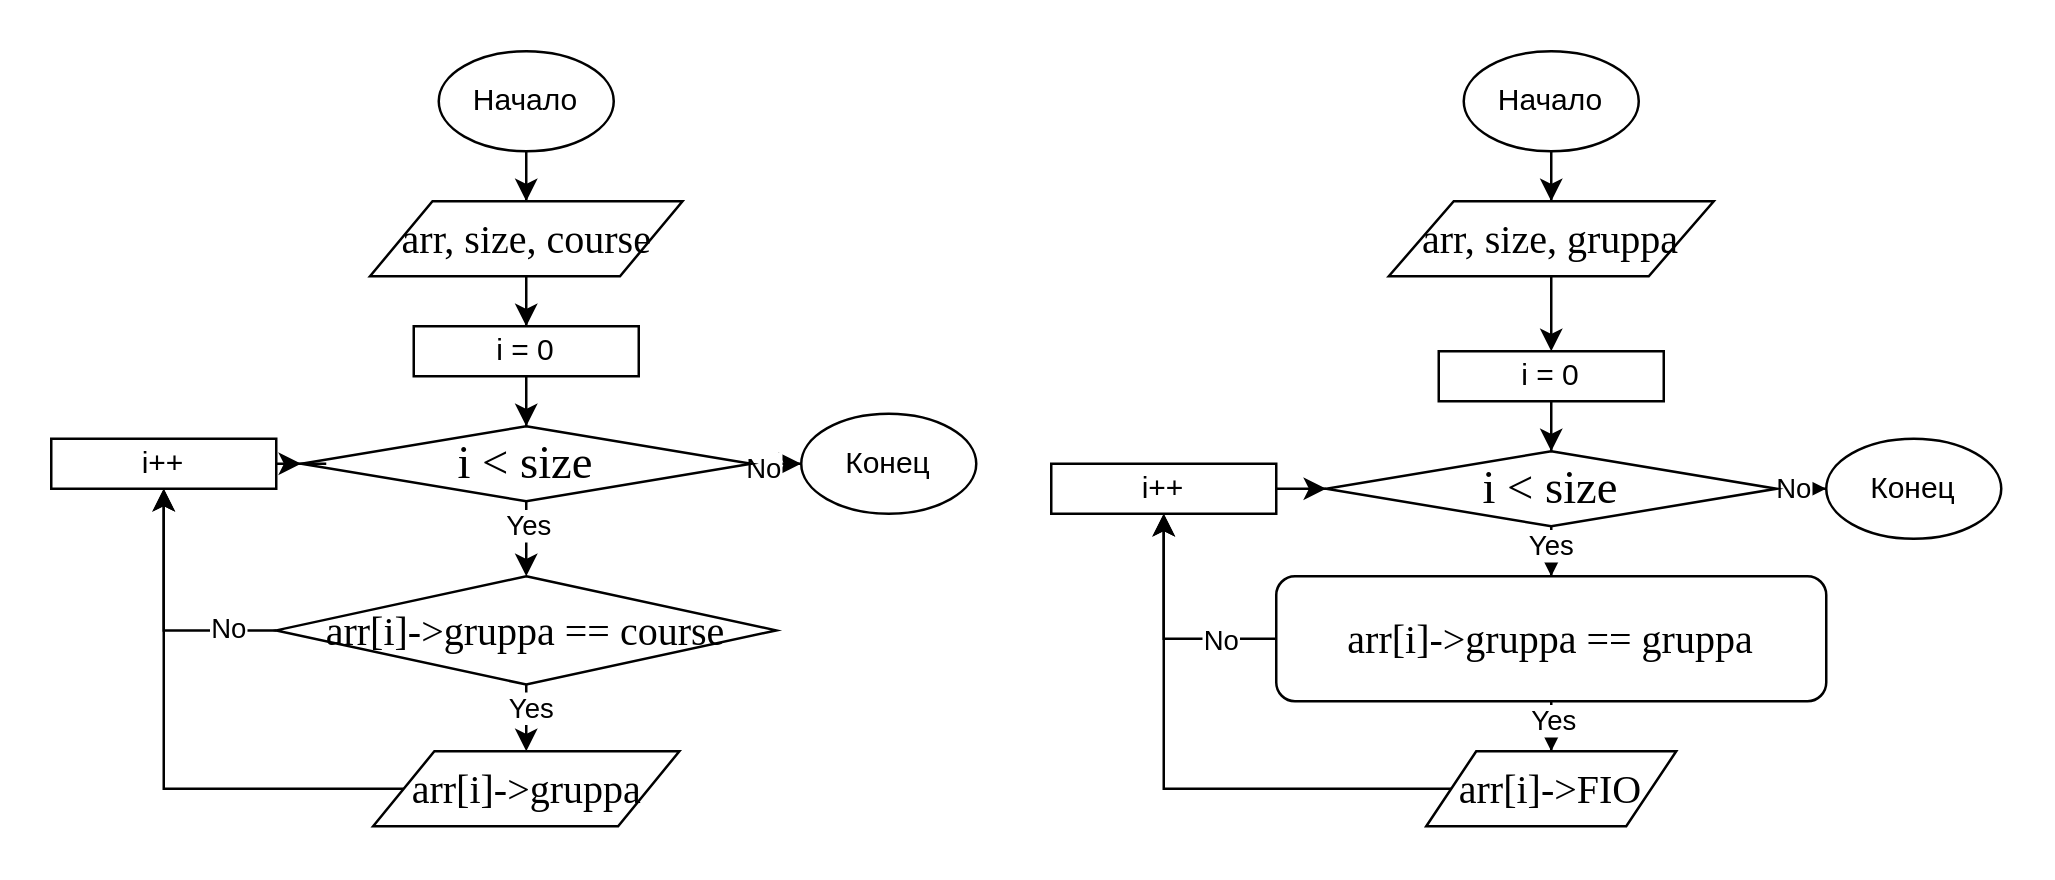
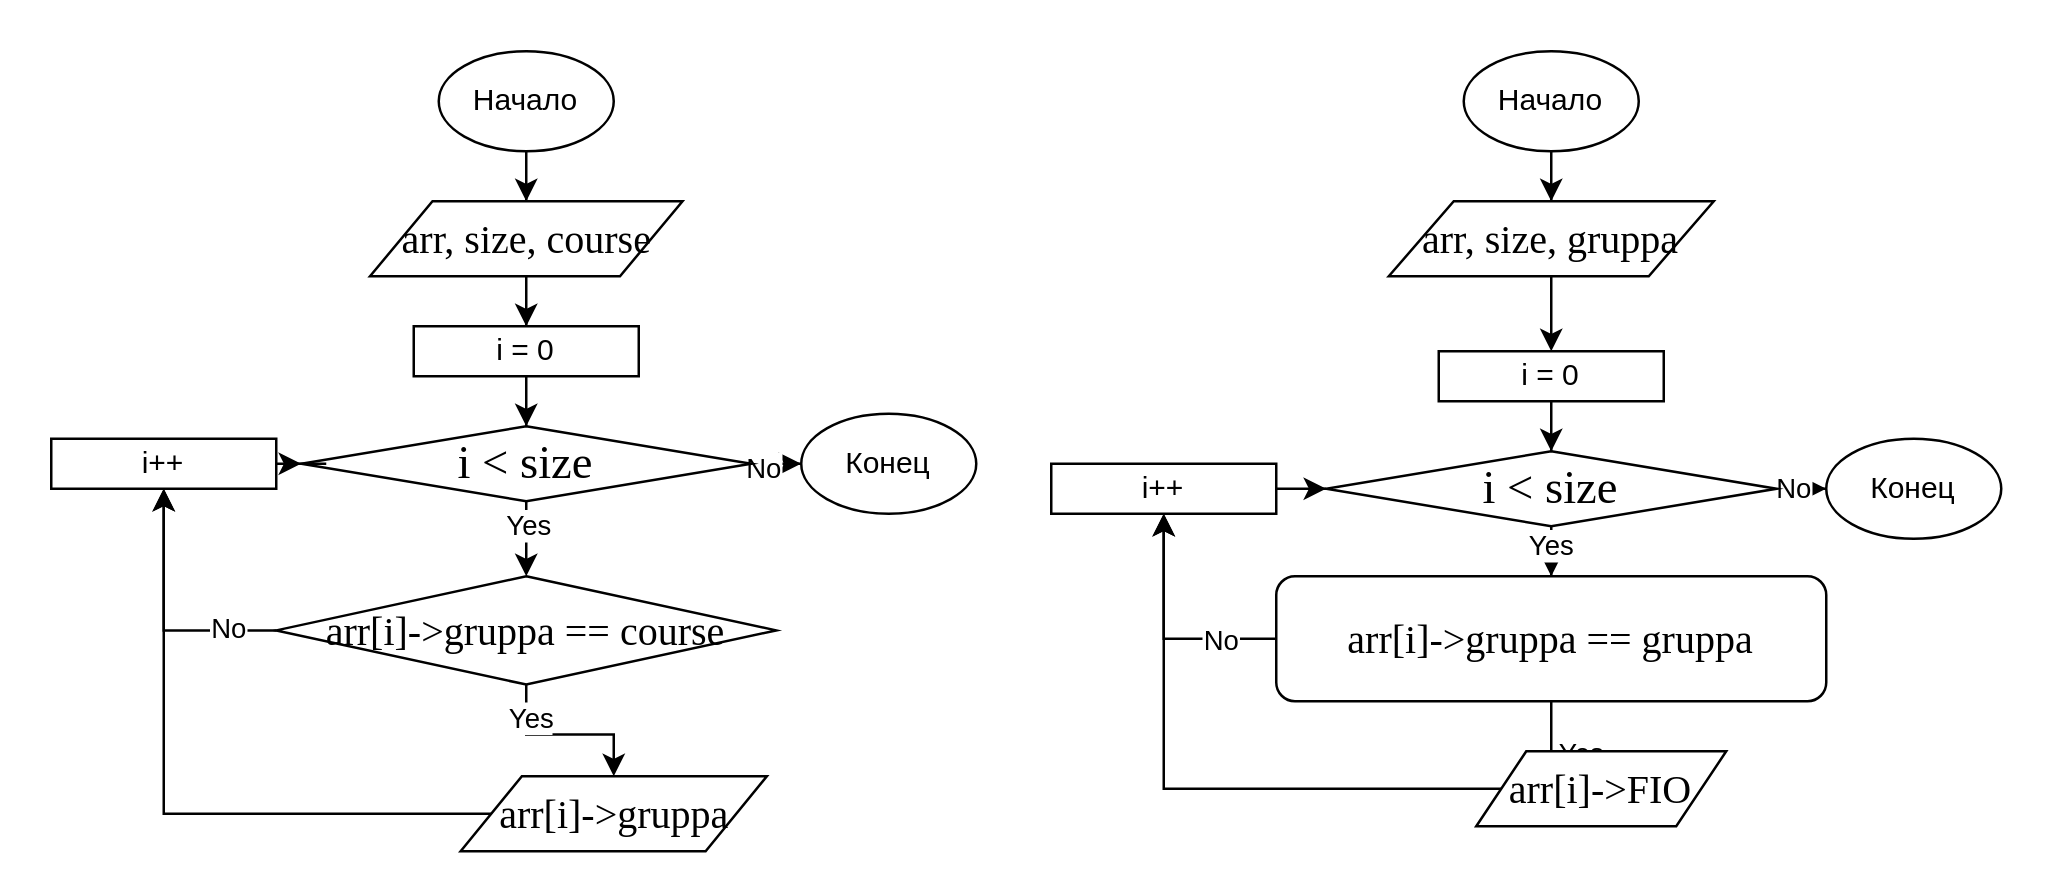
node "arr[i]->gruppa": moved (526, 789) -> (614, 814)
node "arr[i]->FIO": moved (1551, 789) -> (1601, 789)
